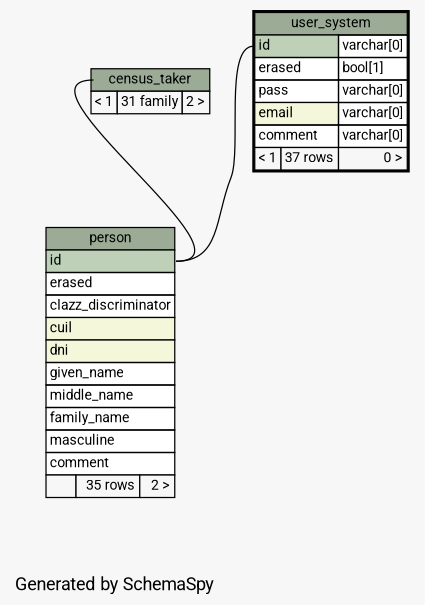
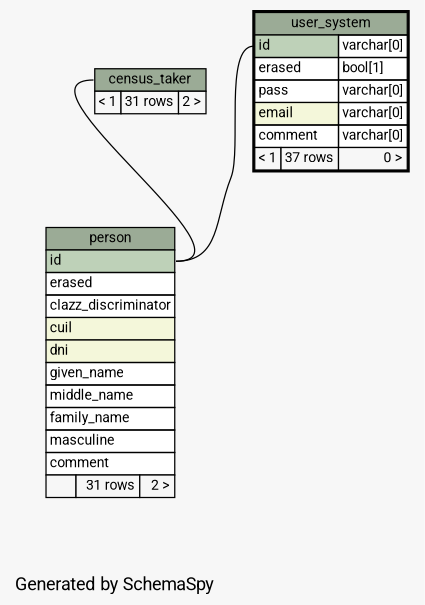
node "census_taker": text "31 family" -> "31 rows"
node "person": text "35 rows" -> "31 rows"
